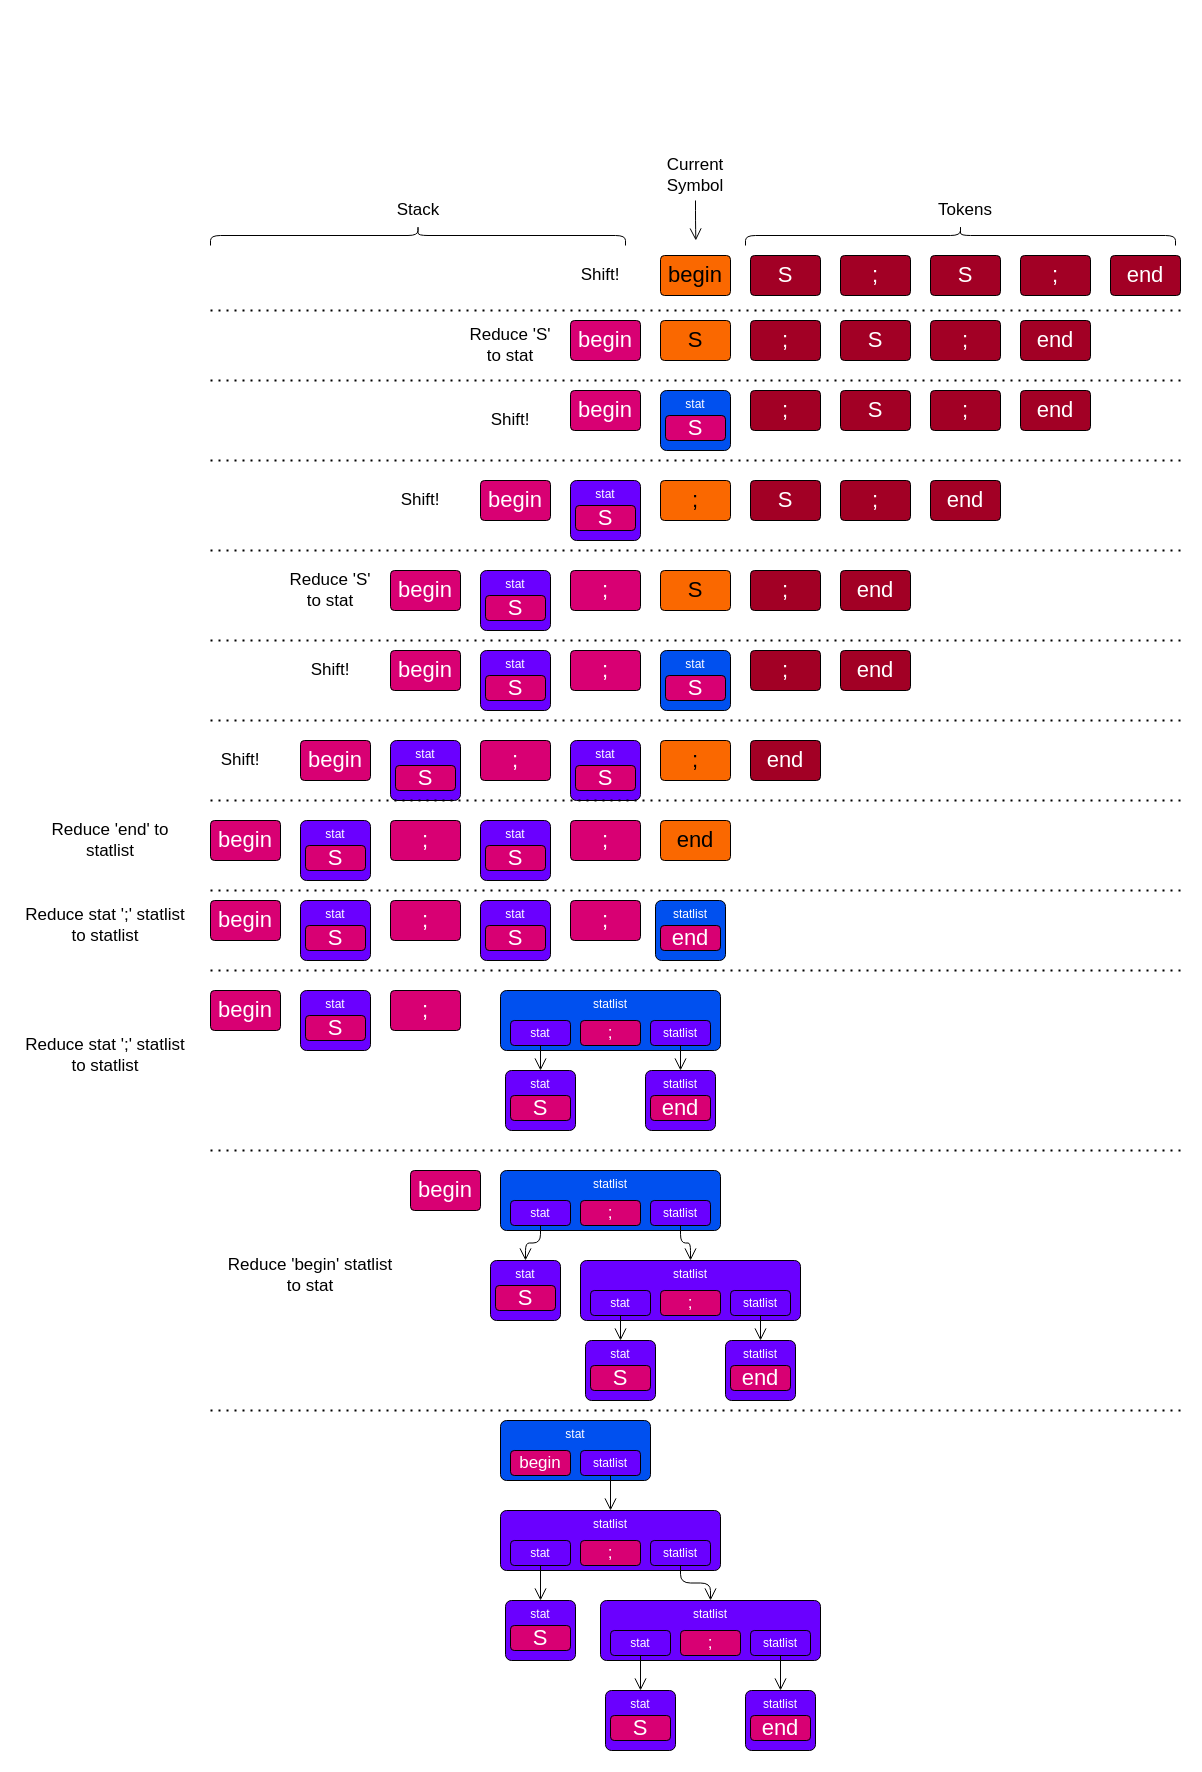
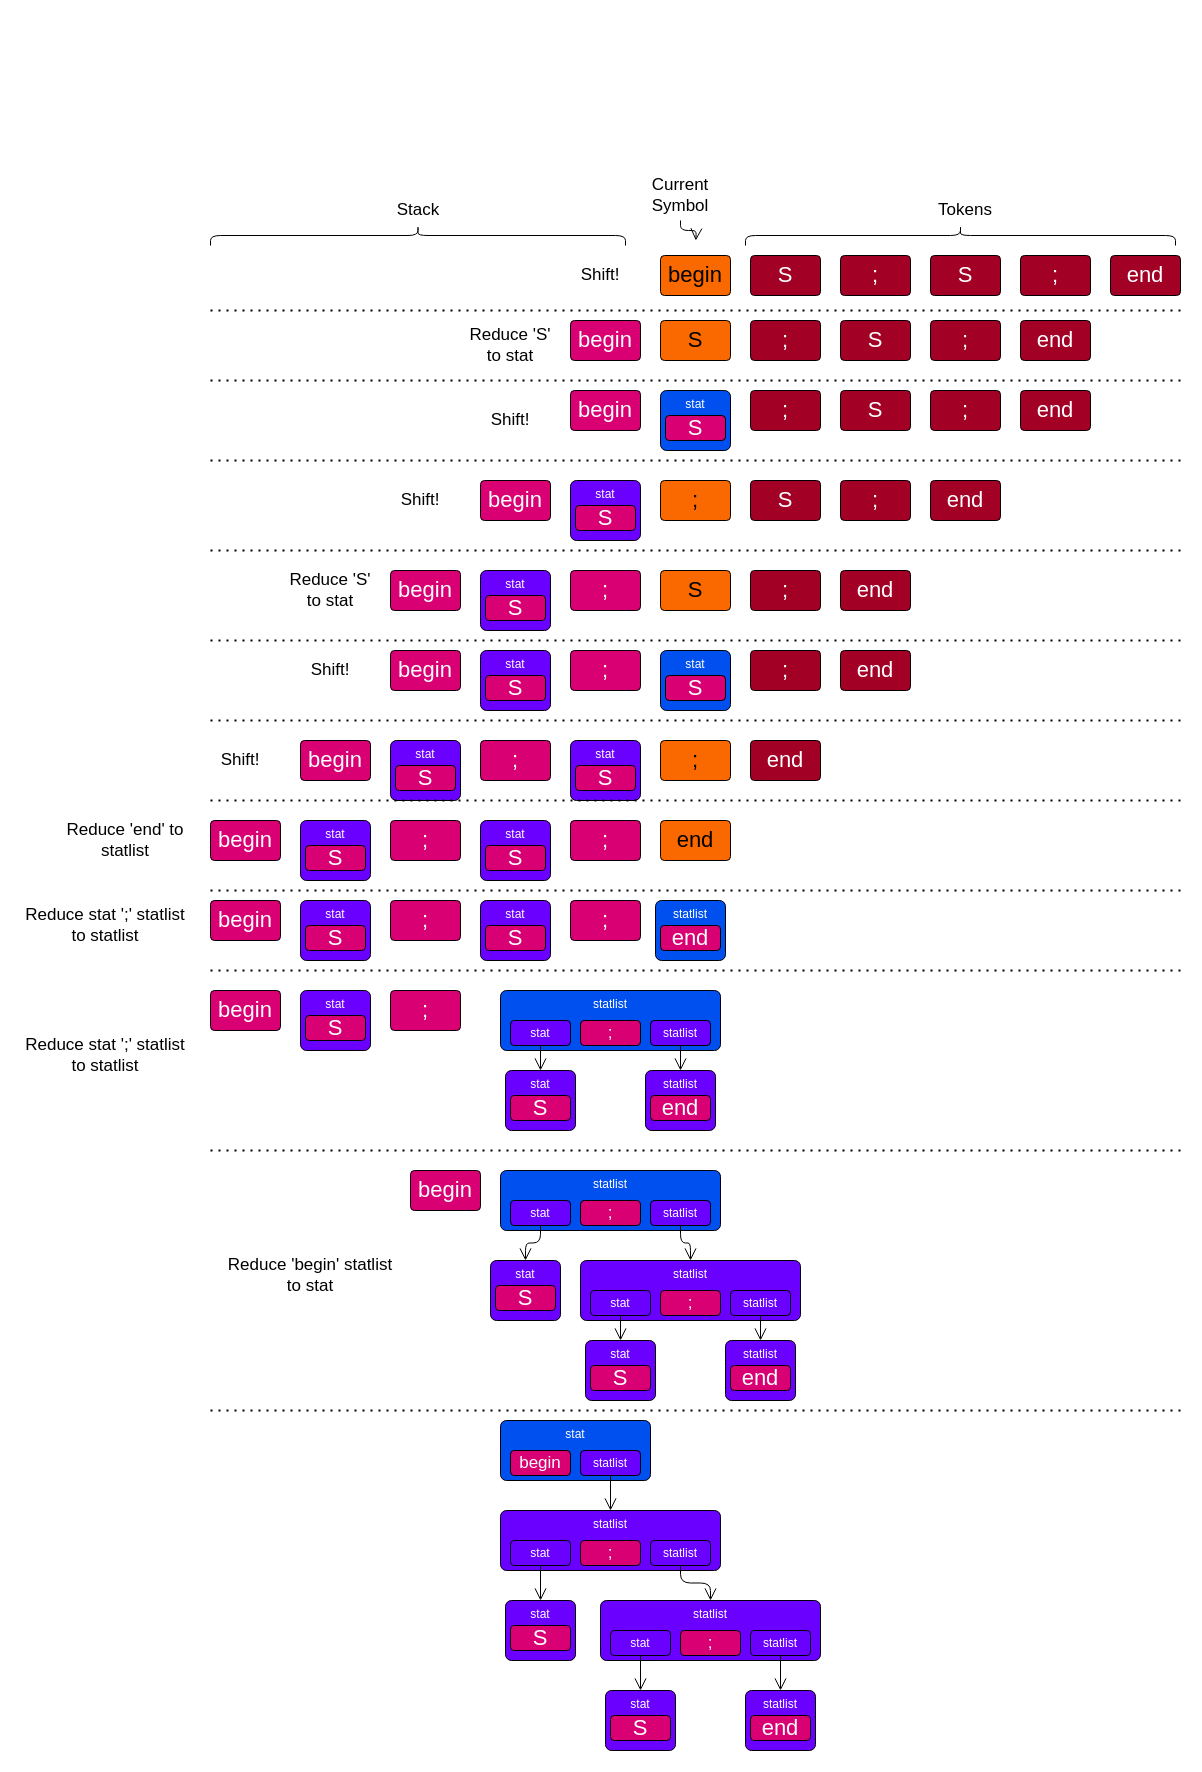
node "Current Symbol": moved (696, 176) -> (681, 196)
node "Reduce 'end' to statlist": moved (111, 841) -> (126, 841)
